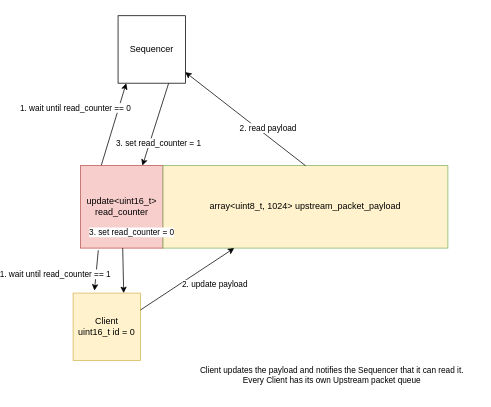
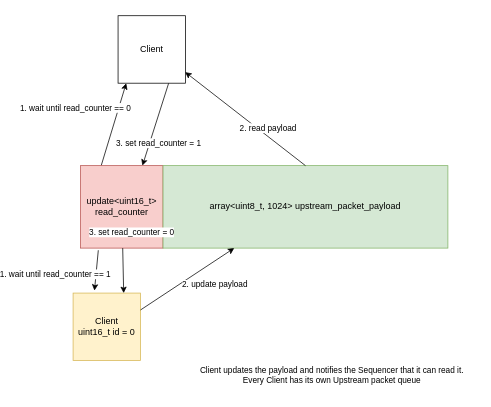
node "Sequencer": label "Sequencer" -> "Client"
node "array<uint8_t, 1024> upstream_packet_payload": fillcolor #fff2cc -> #d5e8d4
